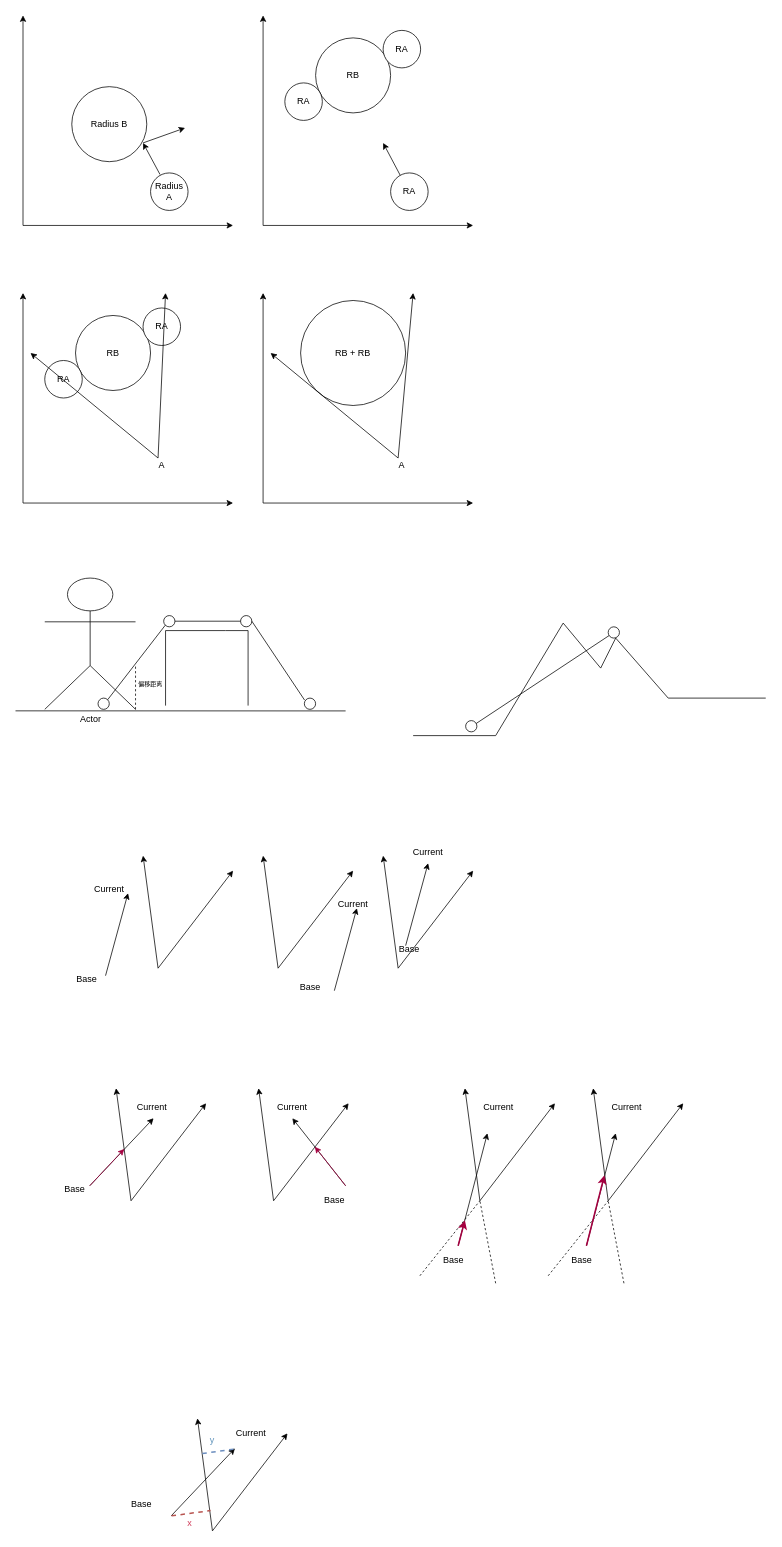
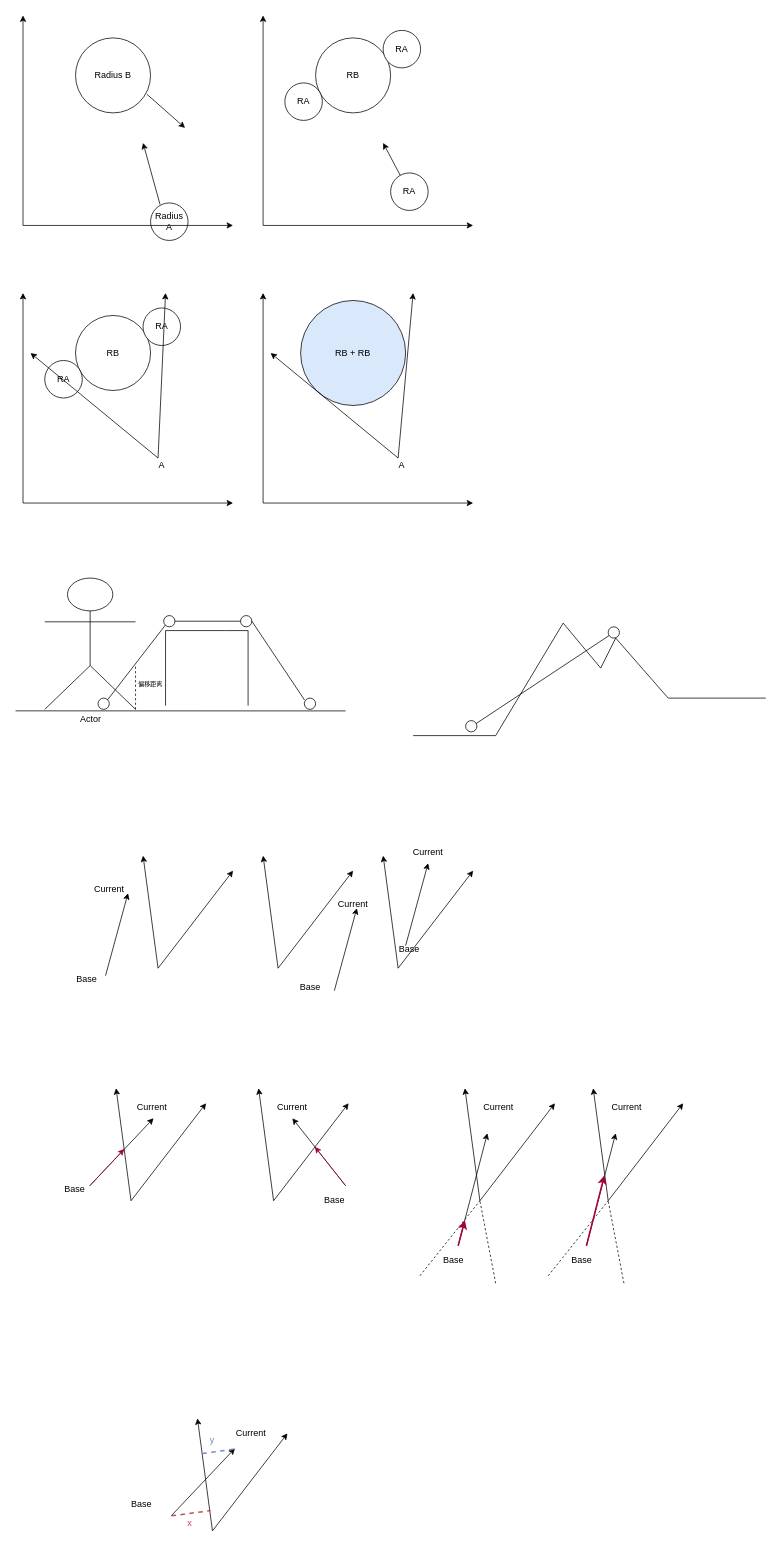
node "Radius B": moved (109, 124) -> (113, 75)
node "Radius A": moved (169, 192) -> (169, 222)
node "RB + RB": fillcolor #ffffff -> #dae8fc
